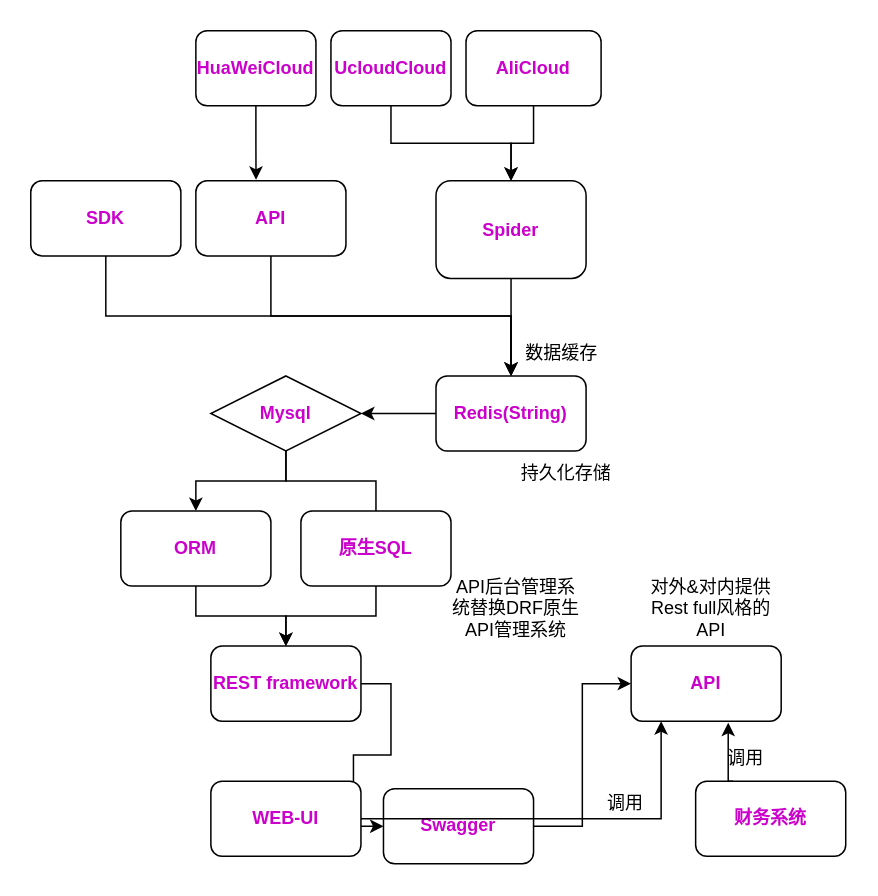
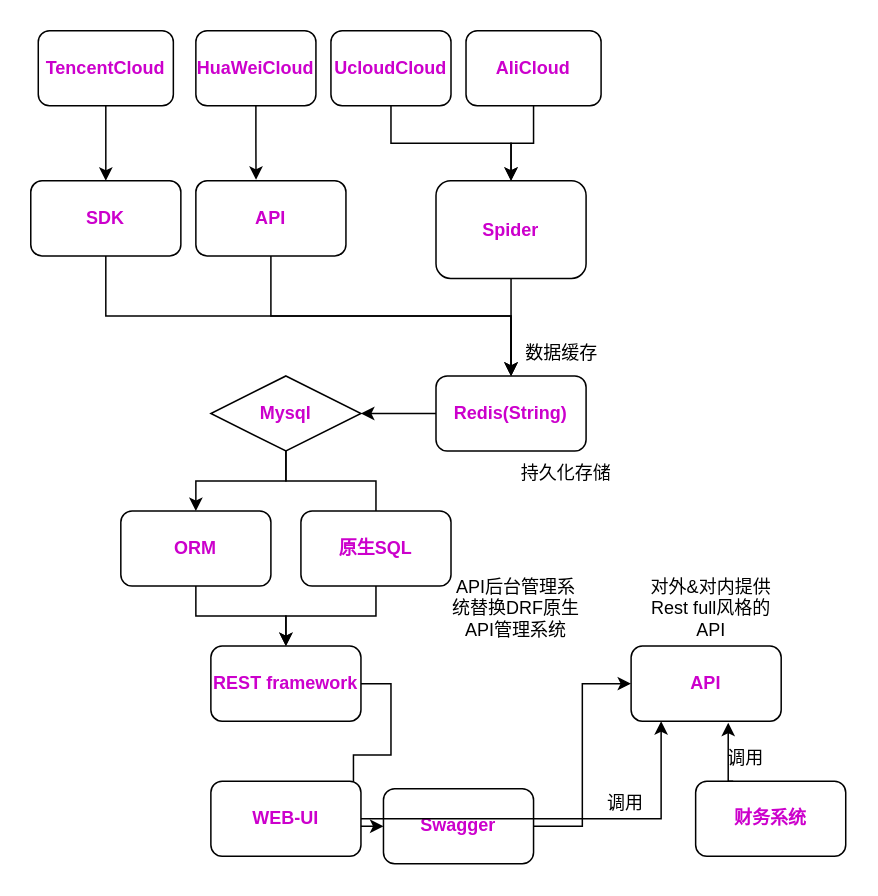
node "TencentCloud": added
edge "TencentCloud" -> "SDK": added
